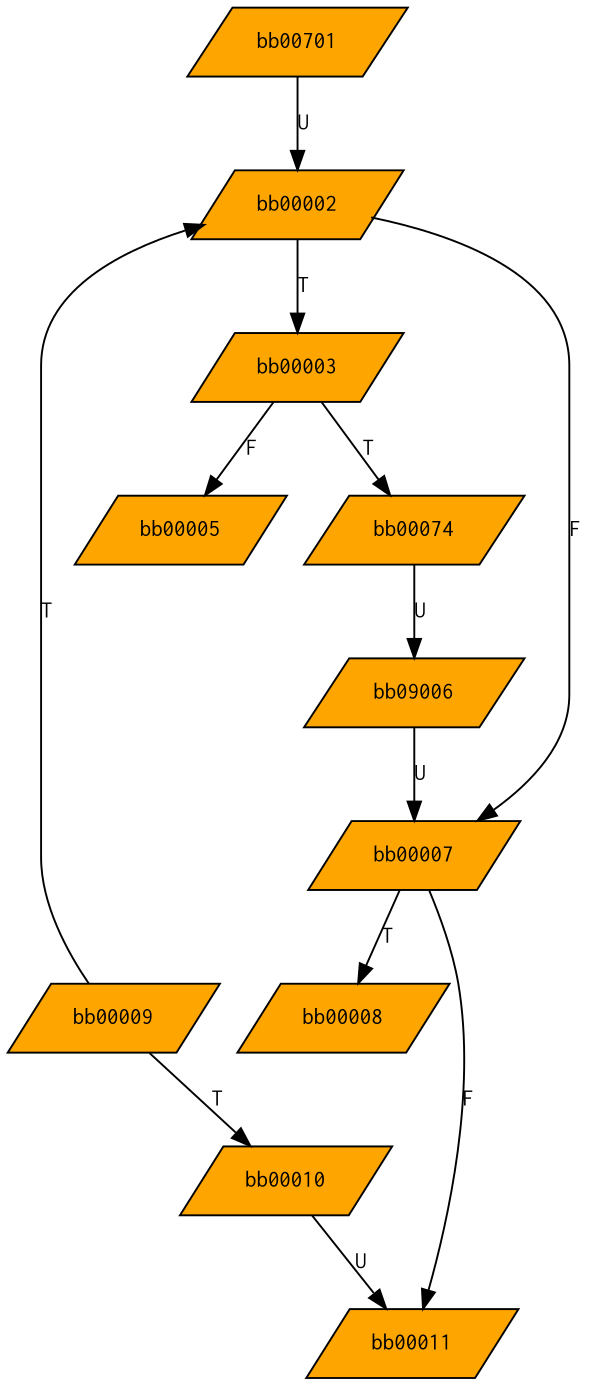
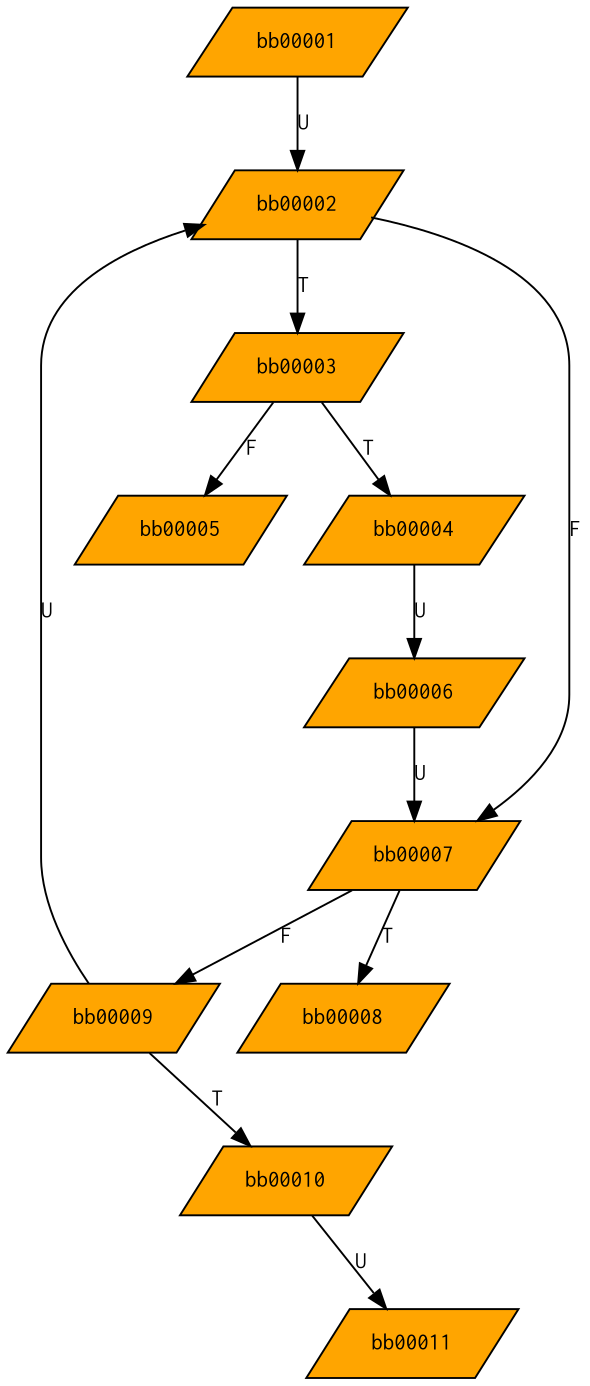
node "bb00701": label "bb00701" -> "bb00001"
node "bb00074": label "bb00074" -> "bb00004"
edge "bb00009" -> "bb00002": label "T" -> "U"
node "bb09006": label "bb09006" -> "bb00006"
edge "bb00007" -> "bb00011": now "bb00007" -> "bb00009"
